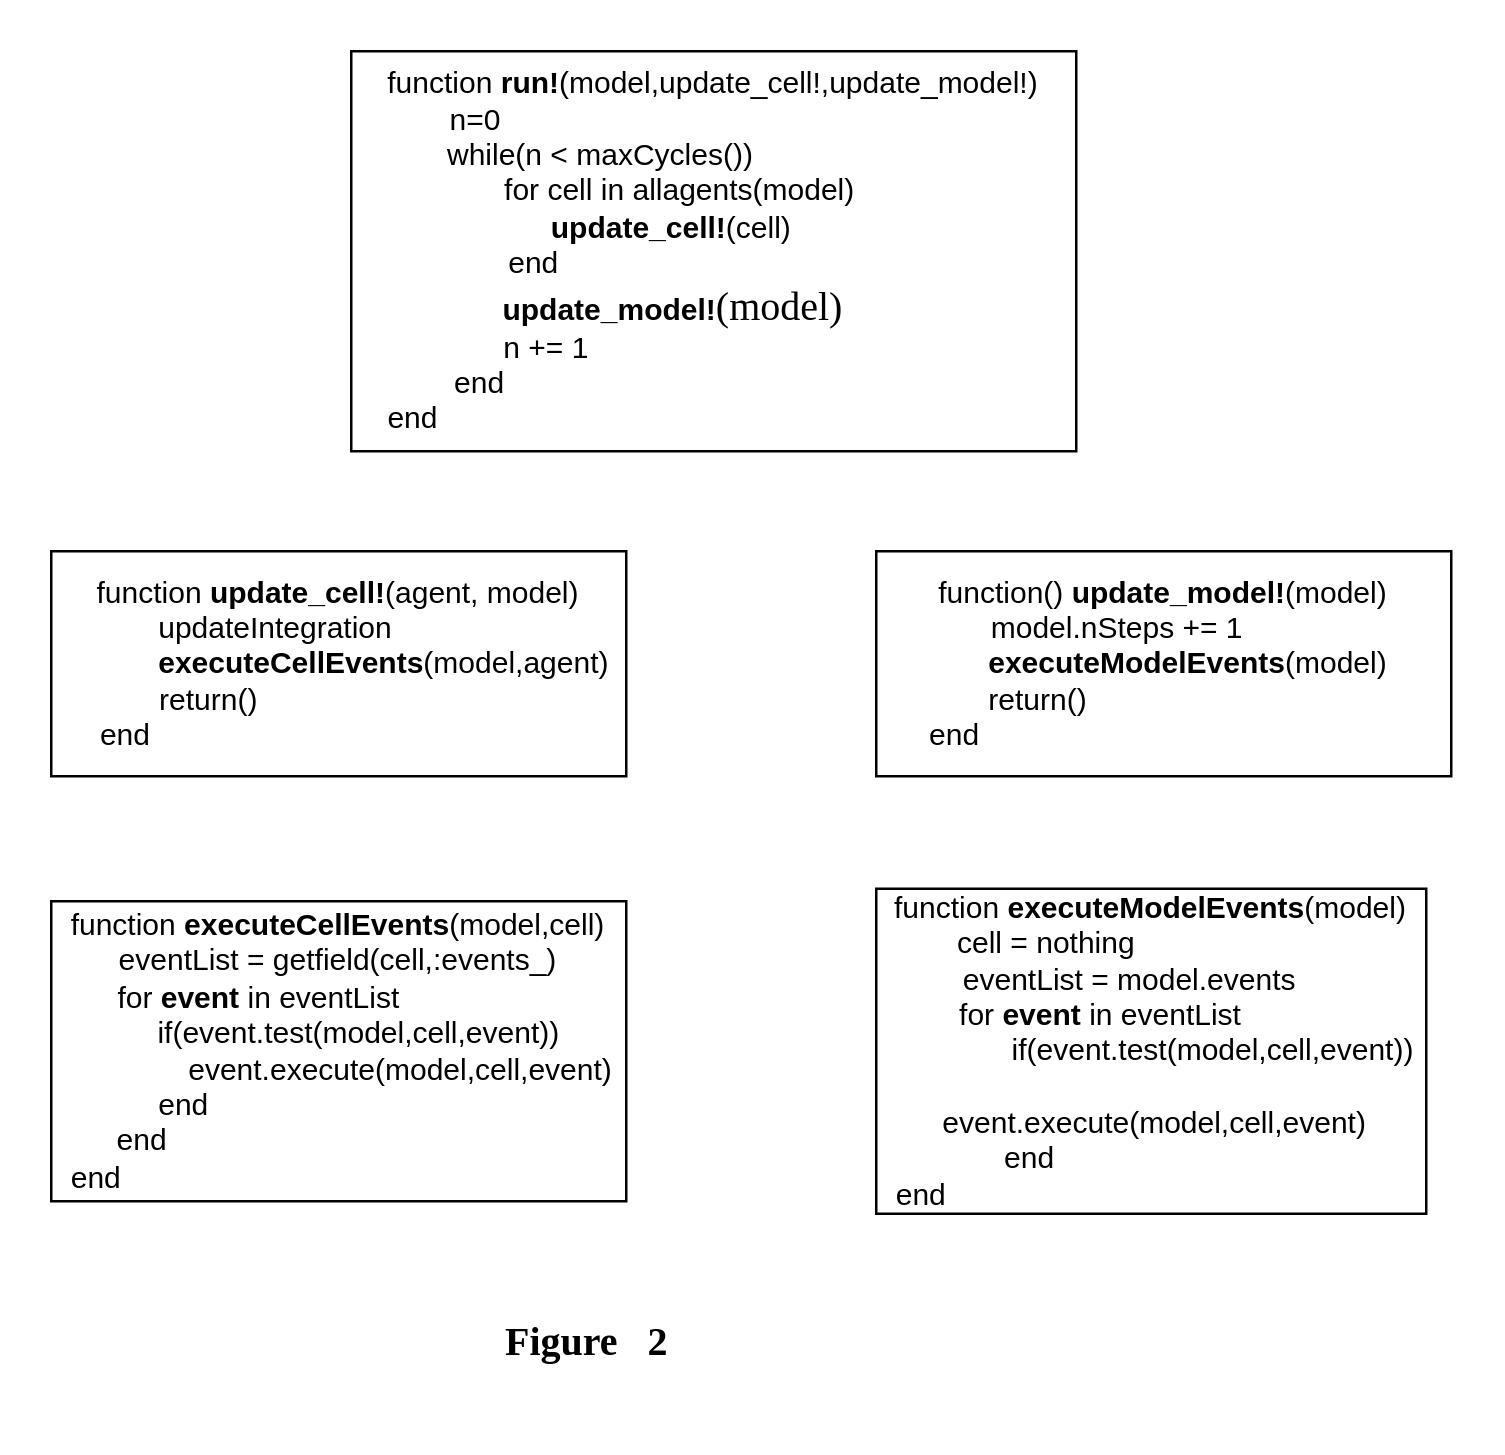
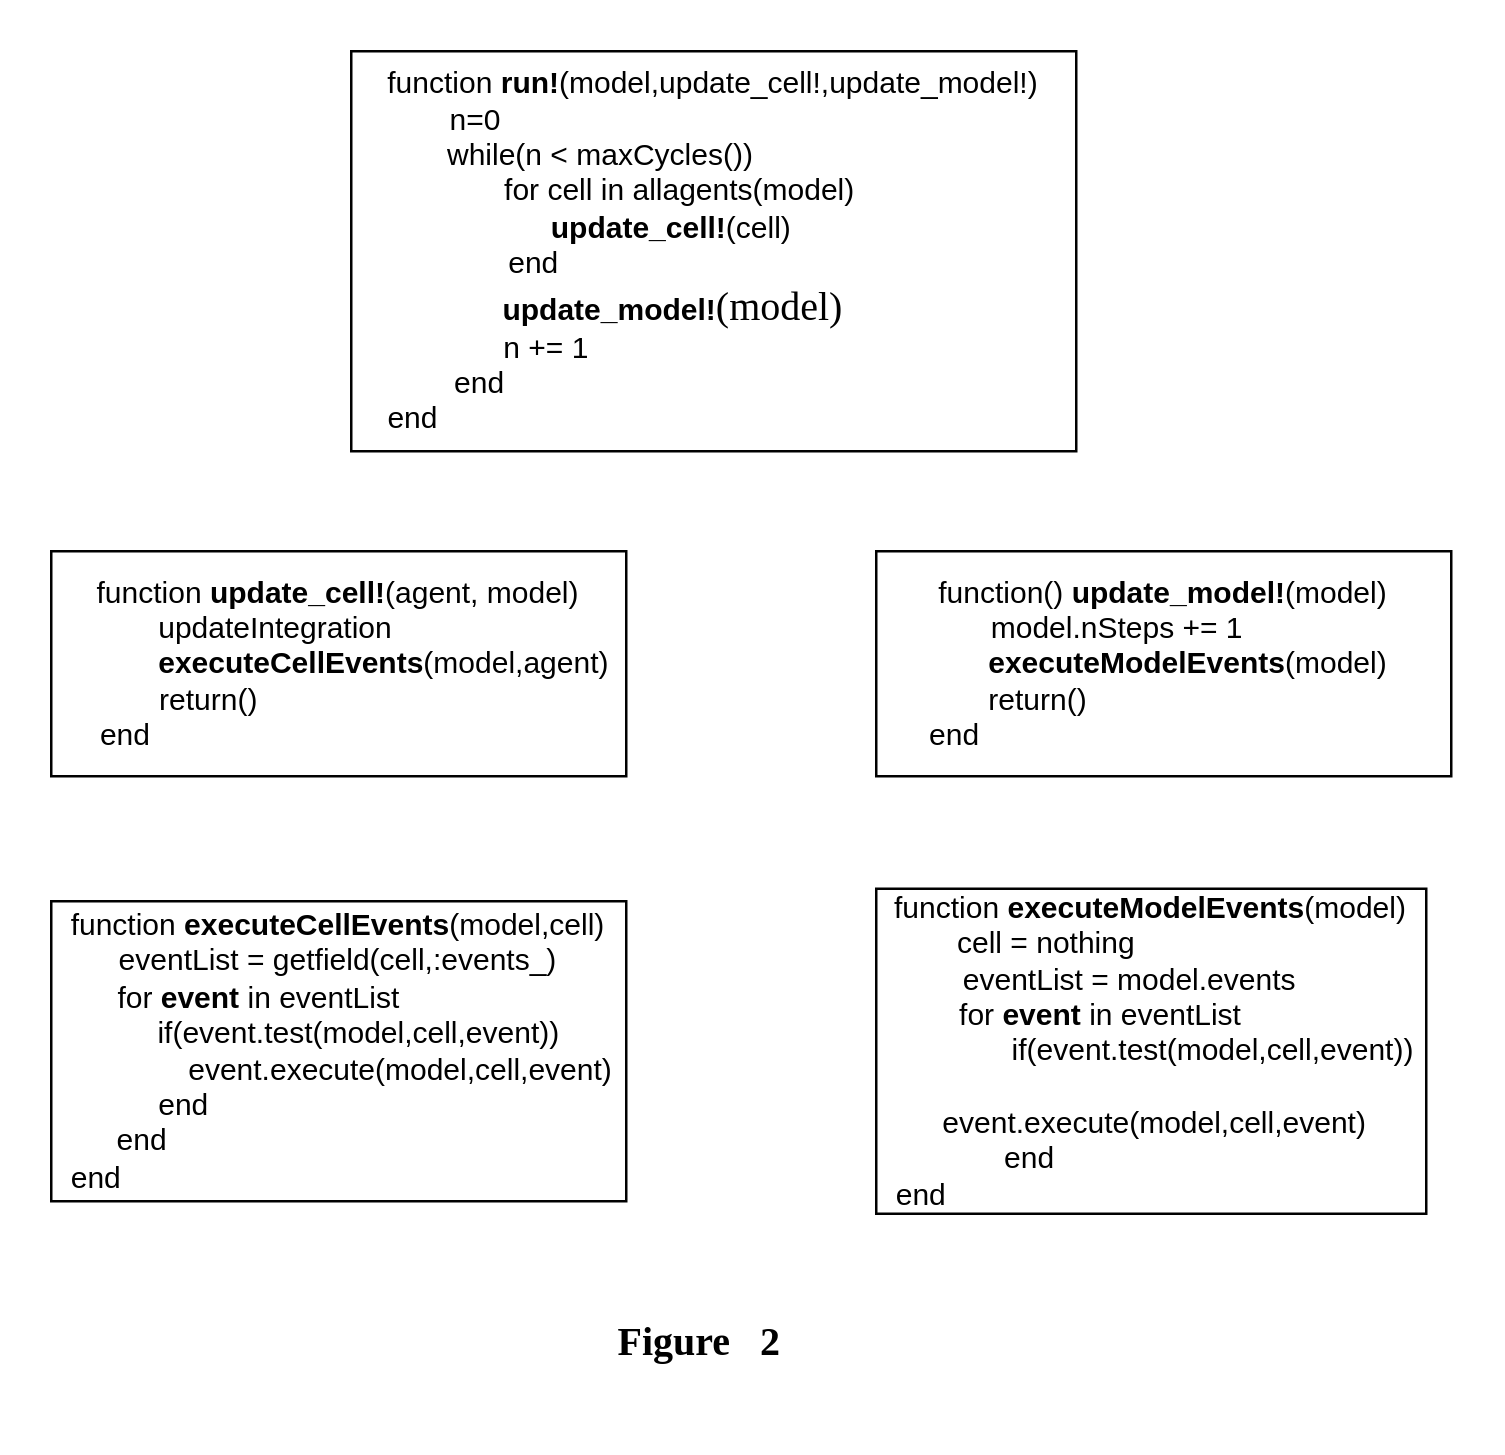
node "Figure 2": moved (601, 1351) -> (714, 1351)
